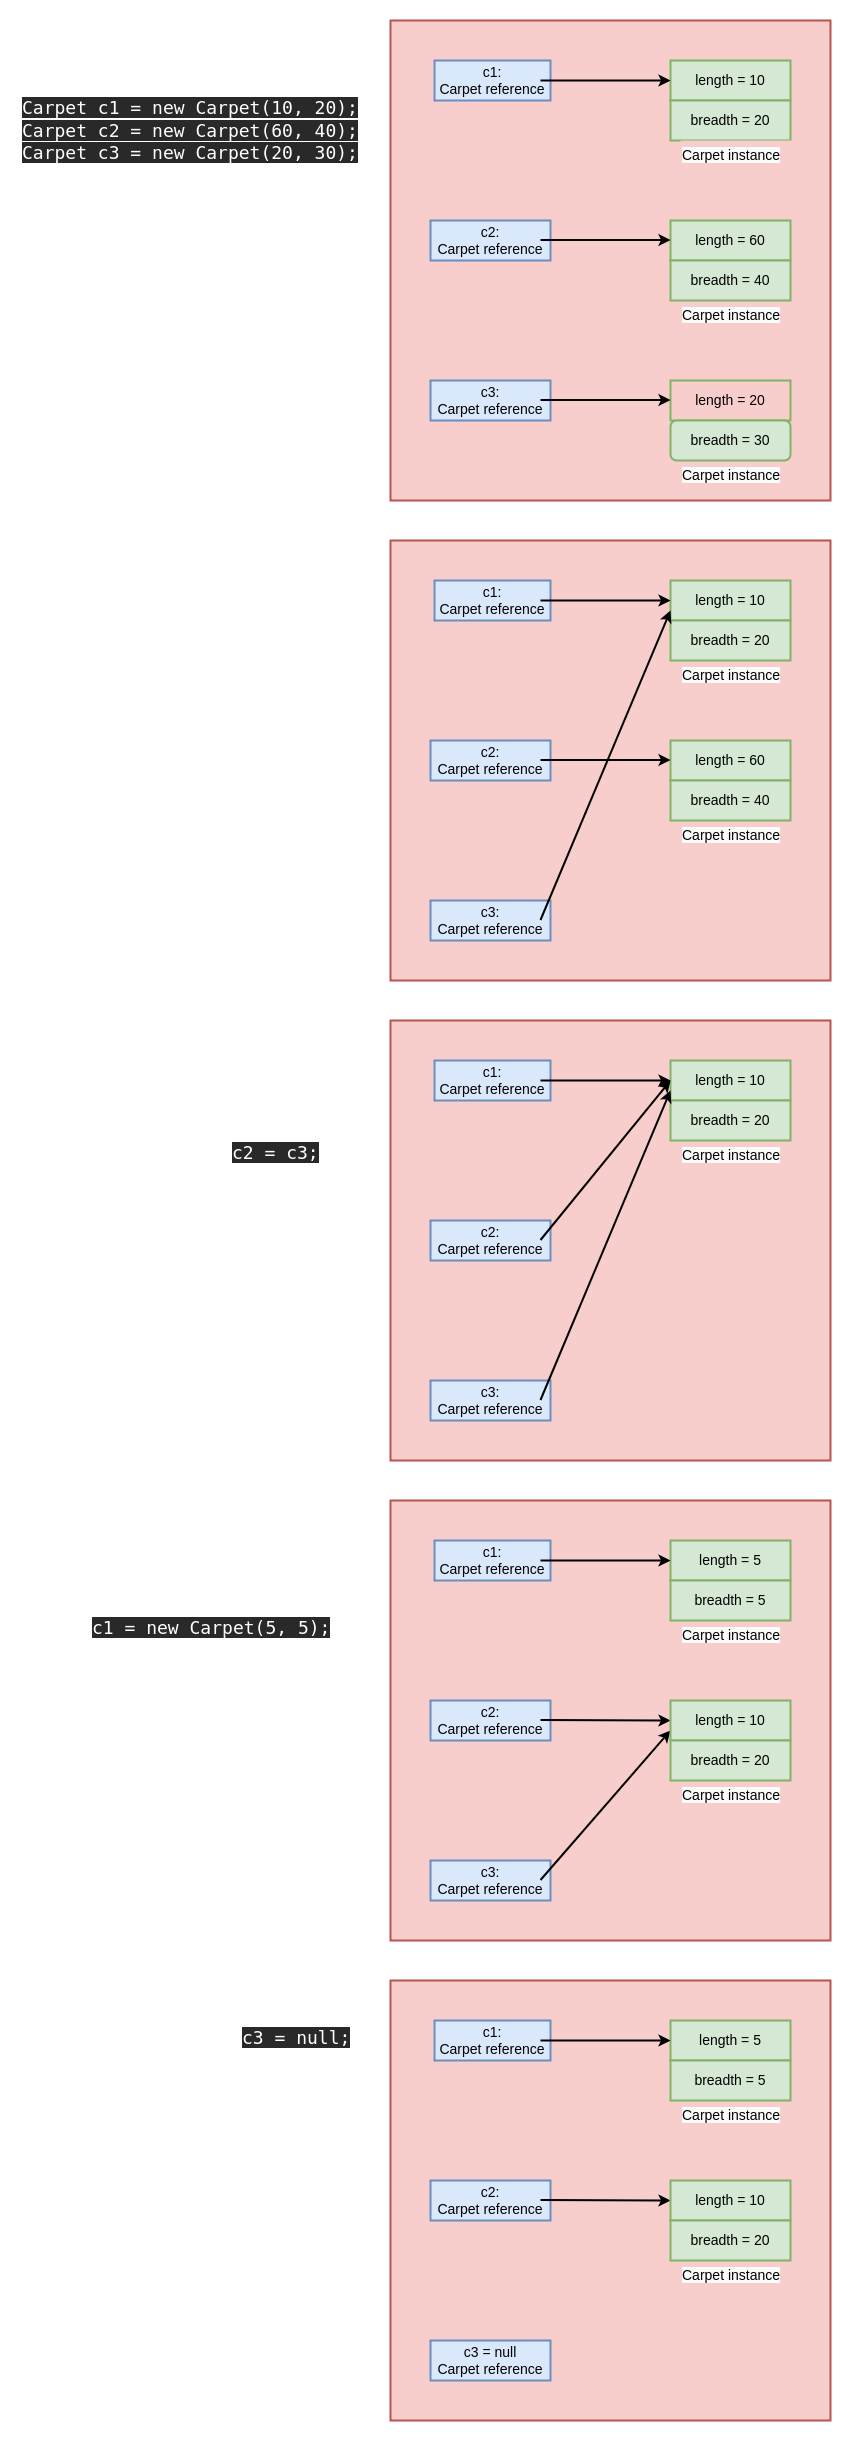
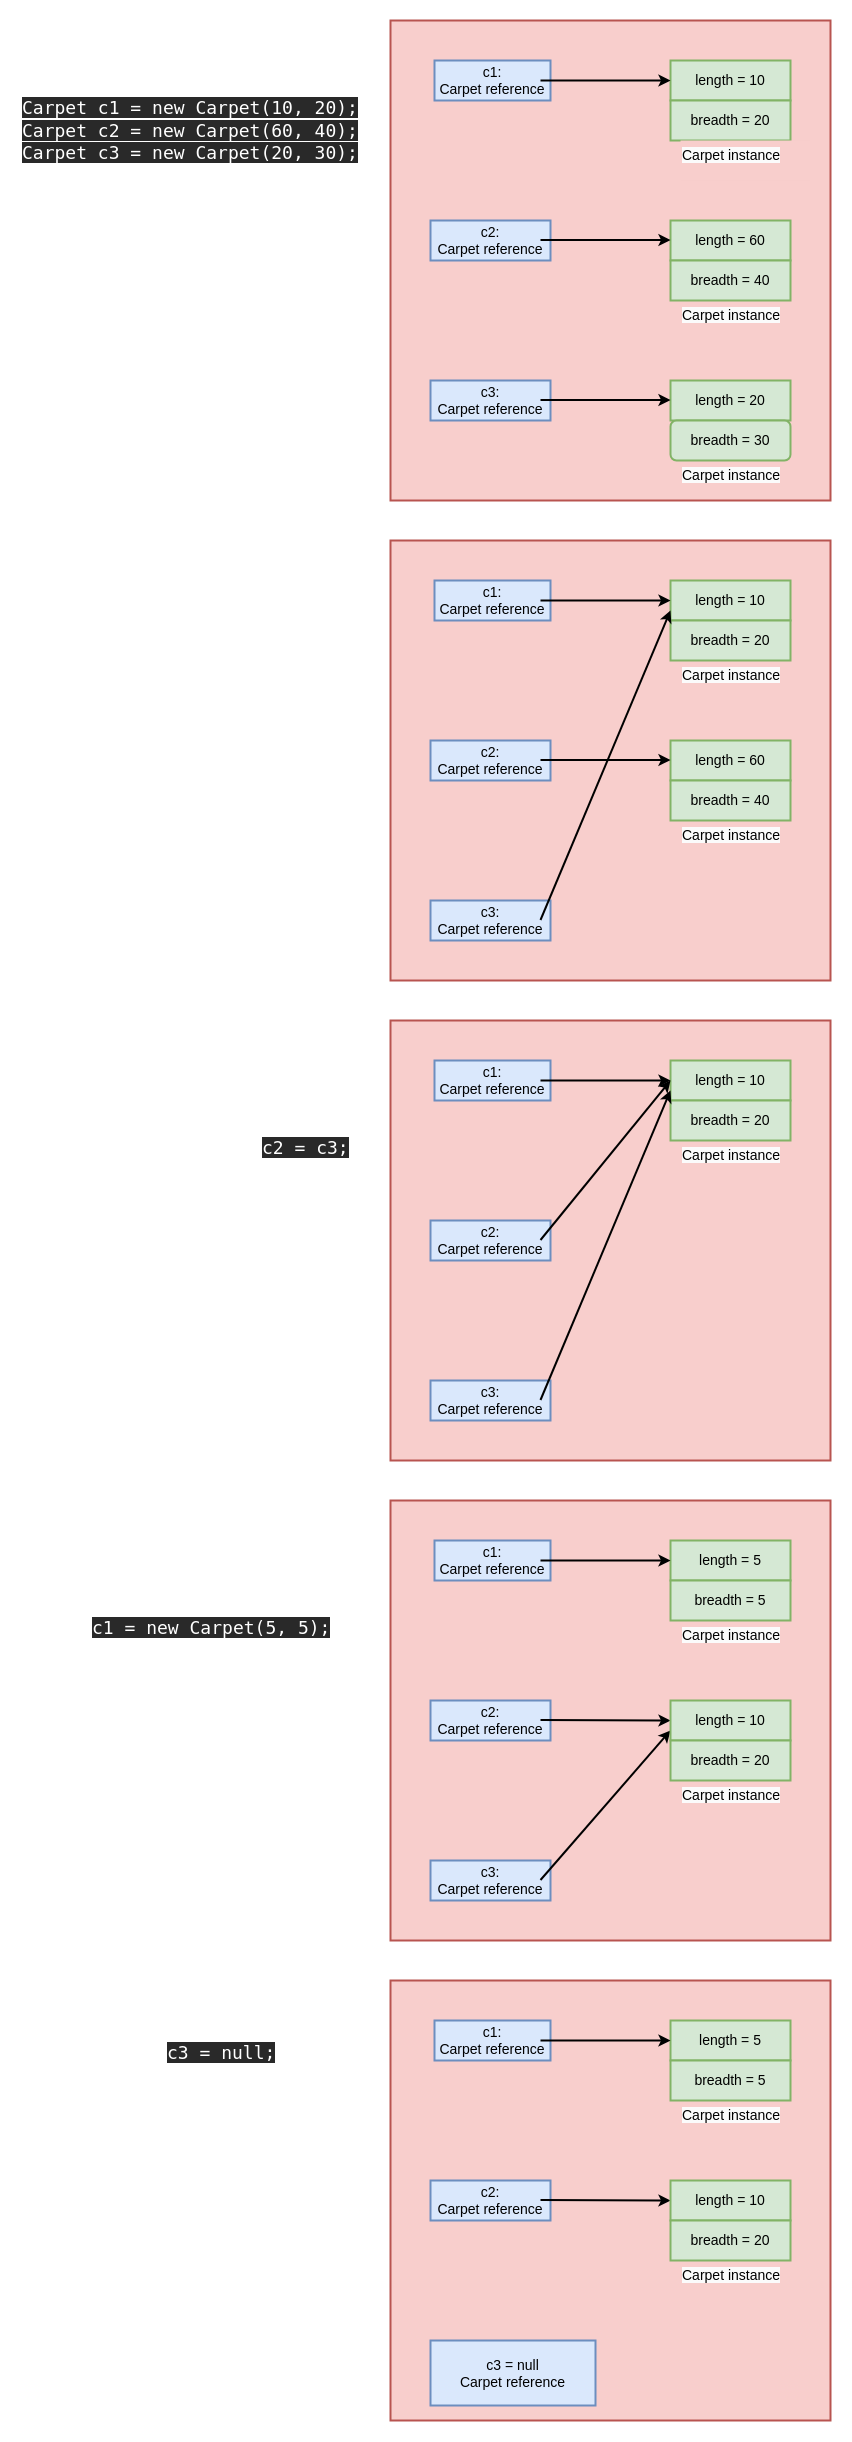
node "length = 20": fillcolor #f8cecc -> #d5e8d4
node "c2 = c3;": moved (281, 1156) -> (311, 1151)
node "c3 = null;": moved (306, 2041) -> (231, 2056)
node "c3 = null Carpet reference": size 120x40 -> 165x65
